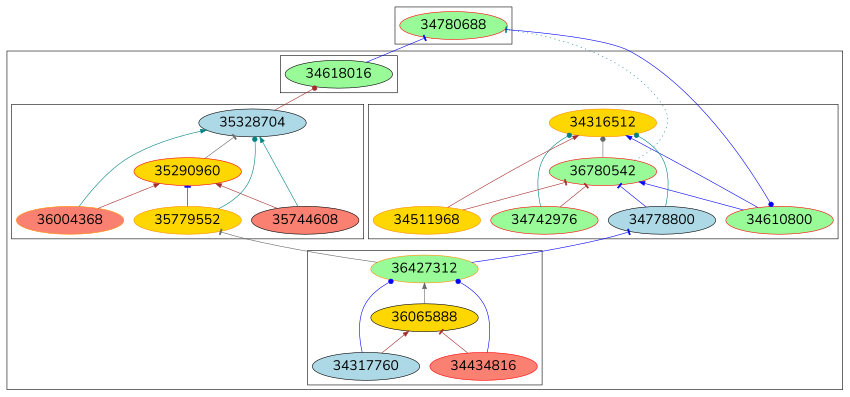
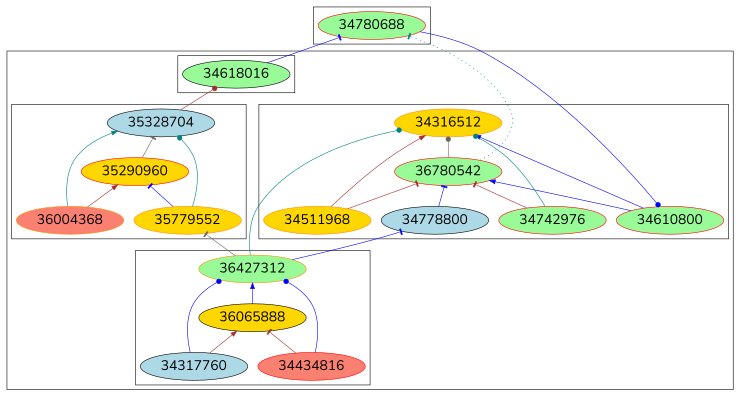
edge "34778800" -> "34316512": now "36427312" -> "34316512"
node "35744608": removed
edge "36065888" -> "36427312": color gray40 -> blue
